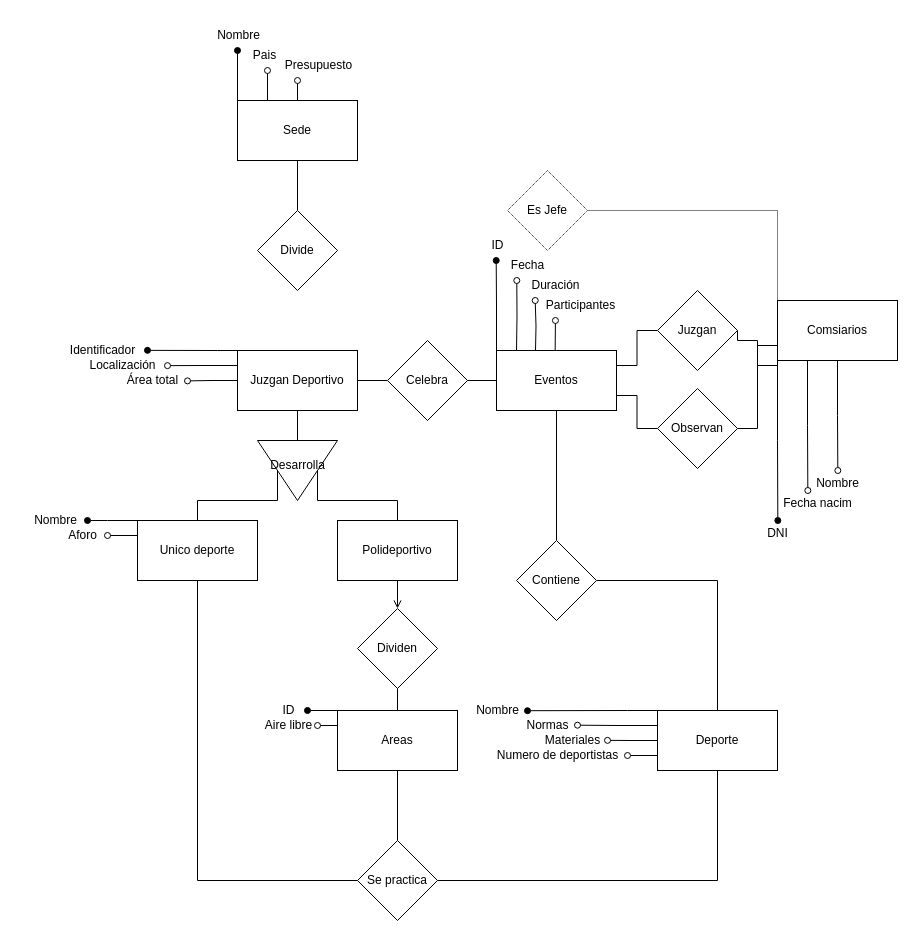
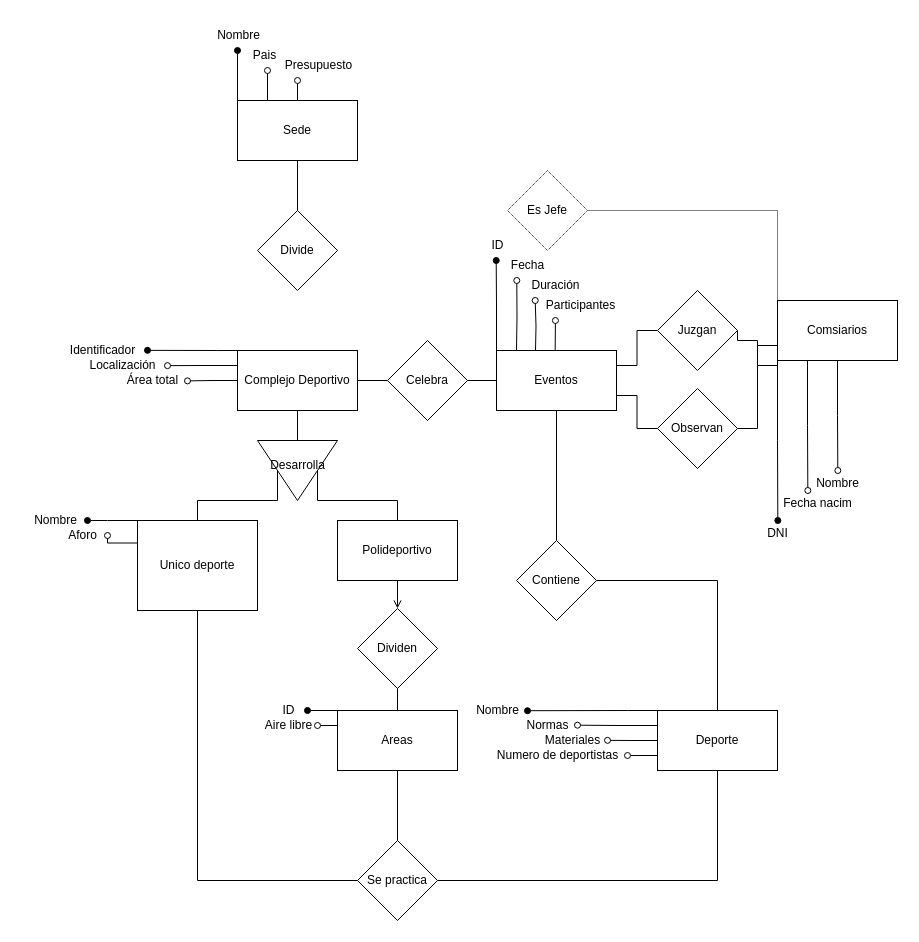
node "Juzgan Deportivo": label "Juzgan Deportivo" -> "Complejo Deportivo"
node "Unico deporte": size 120x60 -> 120x90
